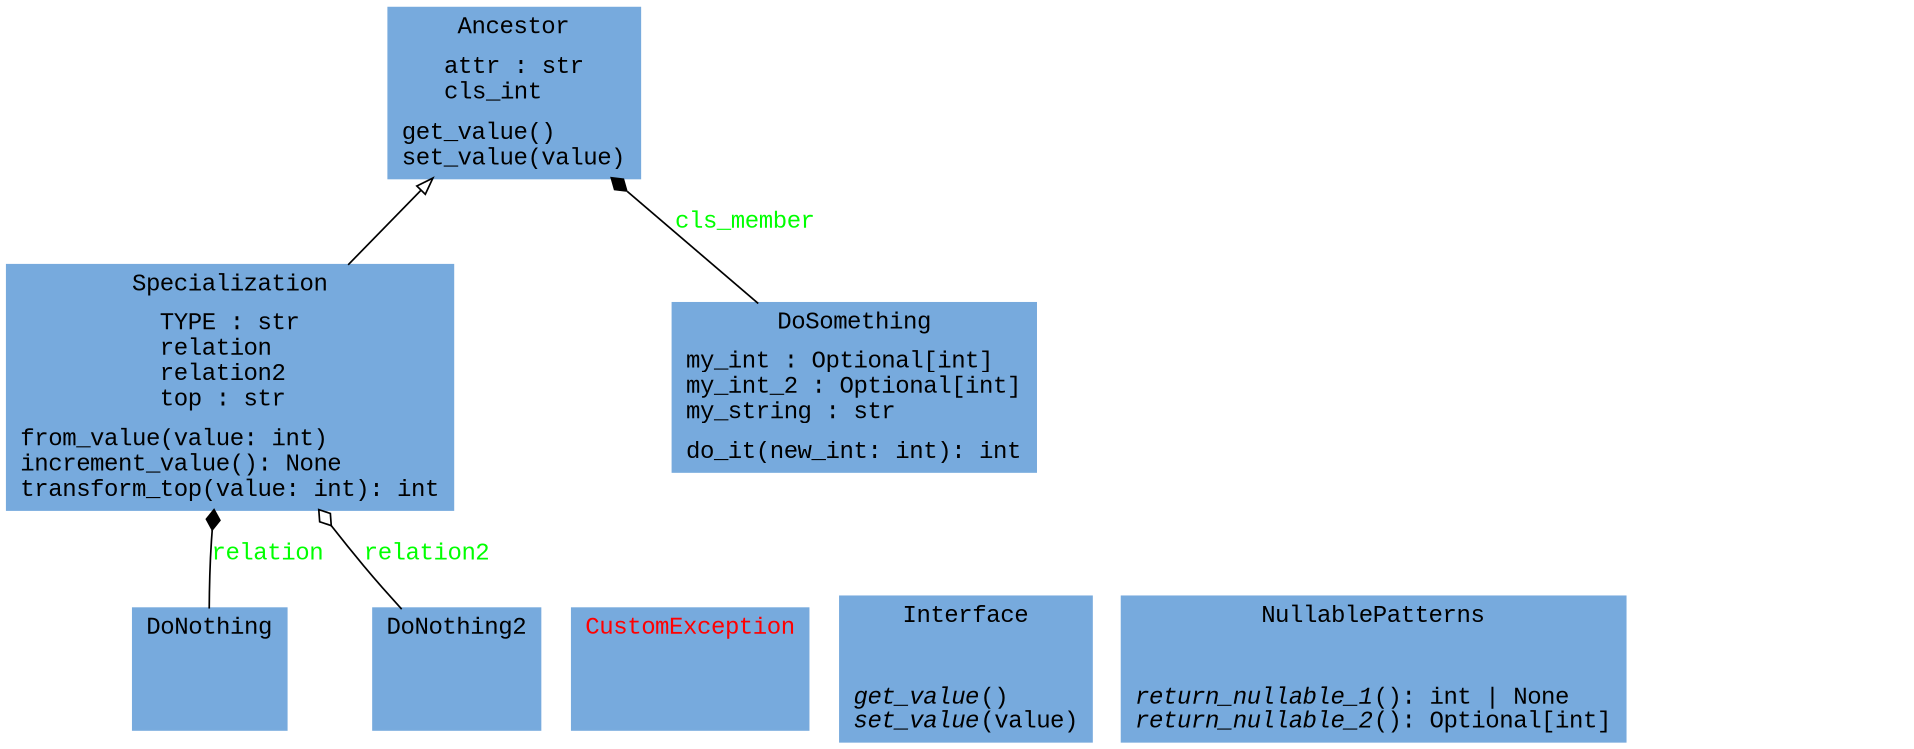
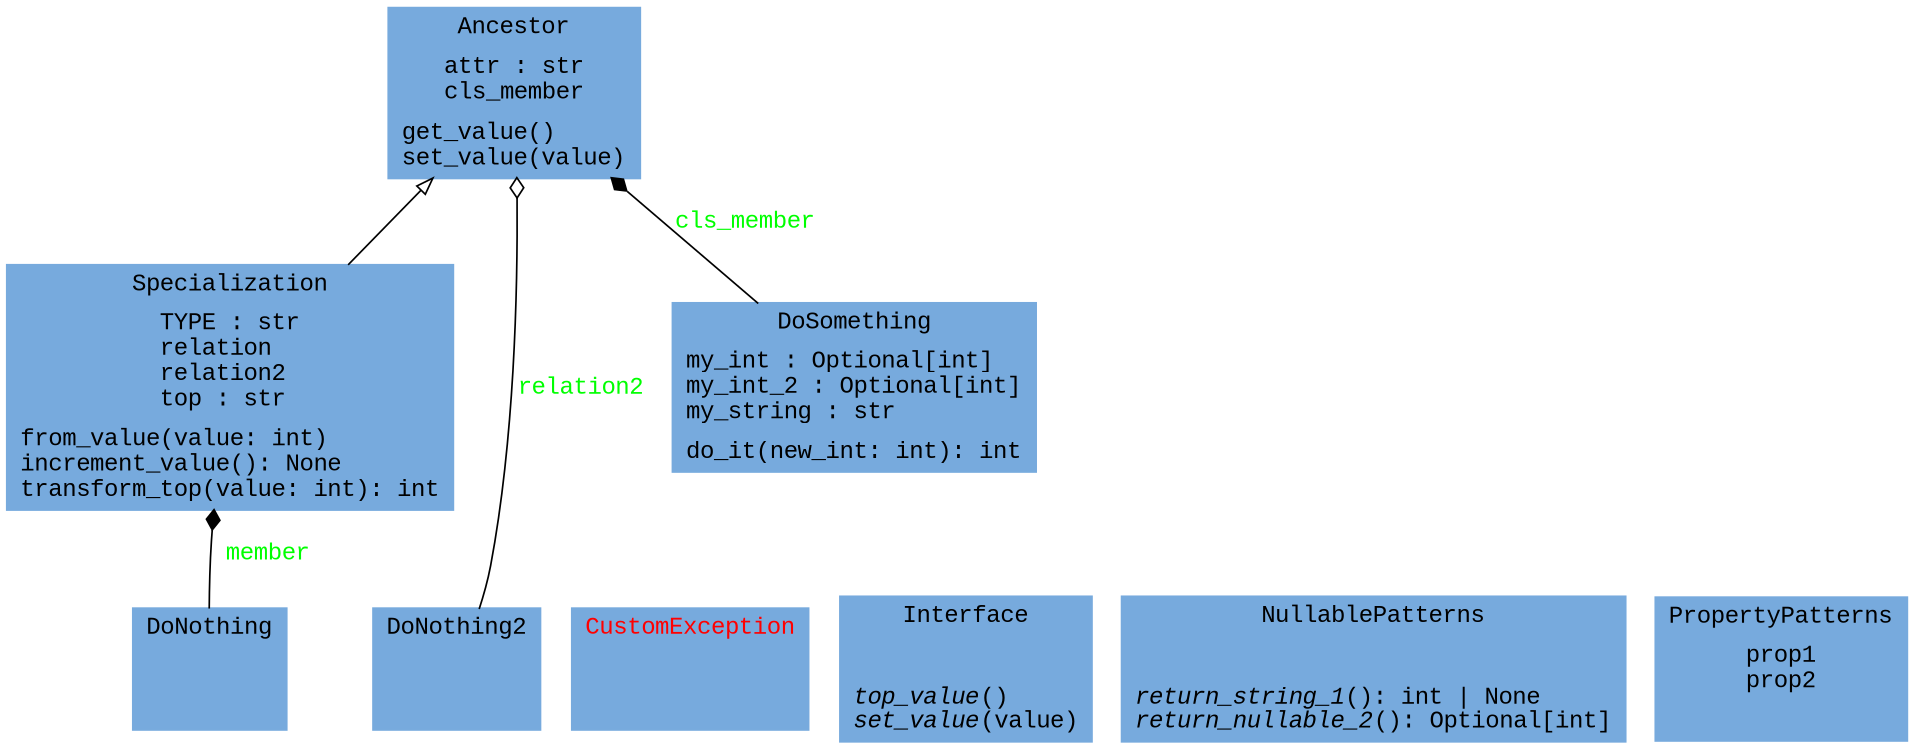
node "Ancestor": text "cls_int" -> "cls_member"
edge "DoNothing" -> "Specialization": label "relation" -> "member"
edge "DoNothing2" -> "Specialization": now "DoNothing2" -> "Ancestor"
node "PropertyPatterns": added
node "Interface": text "get_value" -> "top_value"
node "NullablePatterns": text "return_nullable_1" -> "return_string_1"
